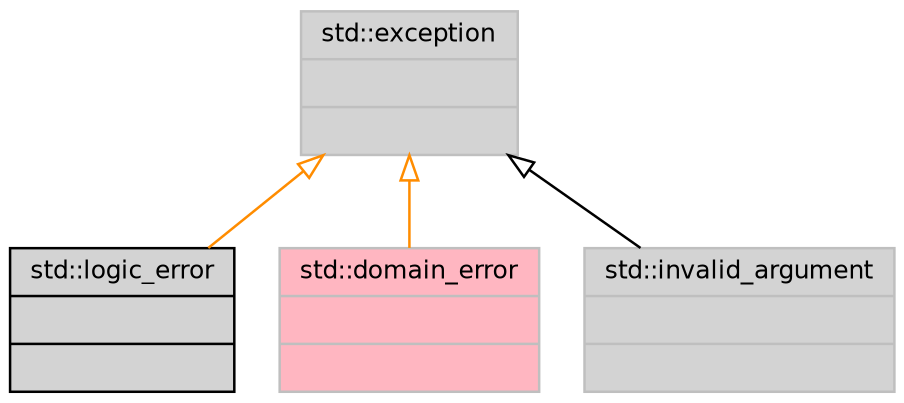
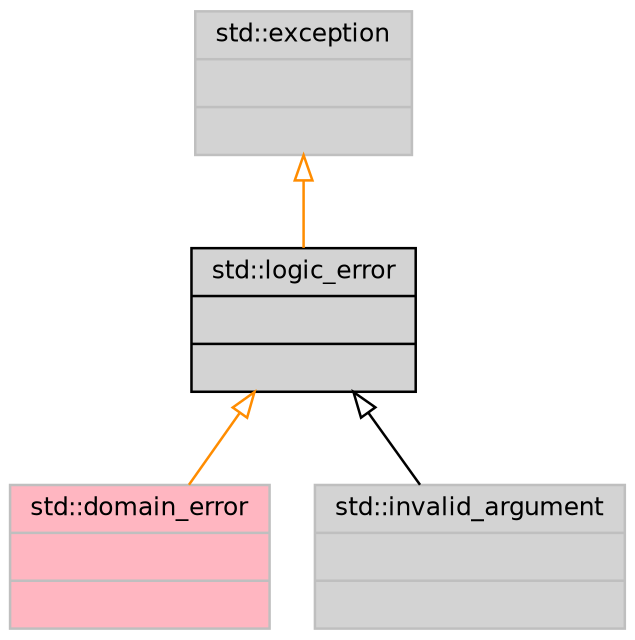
edge "std::invalid_argument" -> "std::exception": now "std::invalid_argument" -> "std::logic_error"
edge "std::domain_error" -> "std::exception": now "std::domain_error" -> "std::logic_error"
